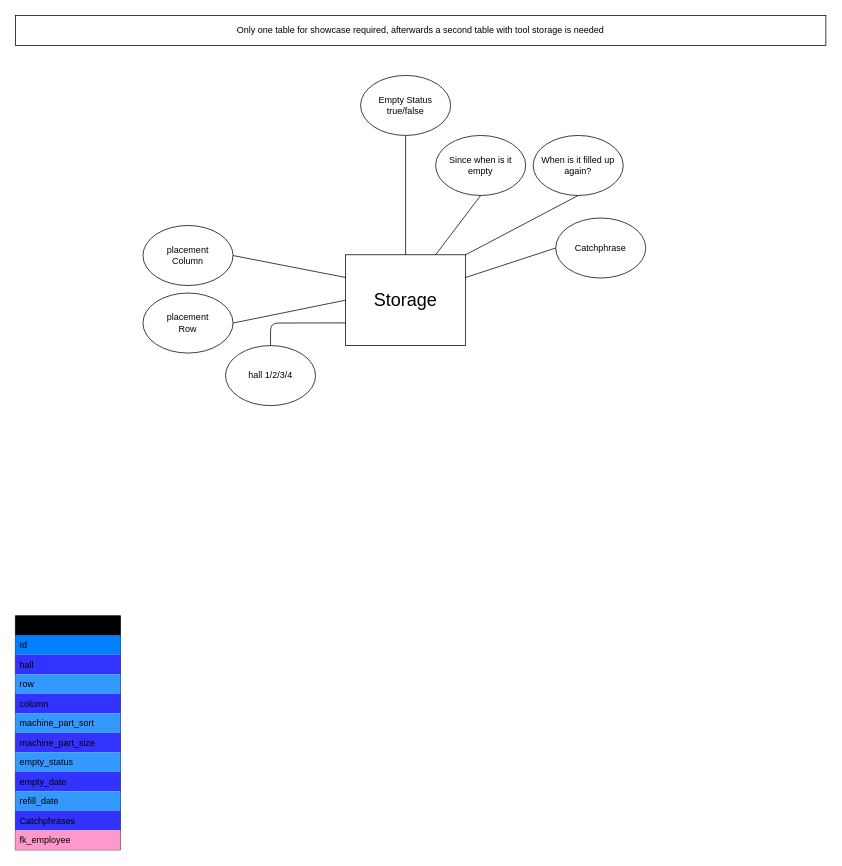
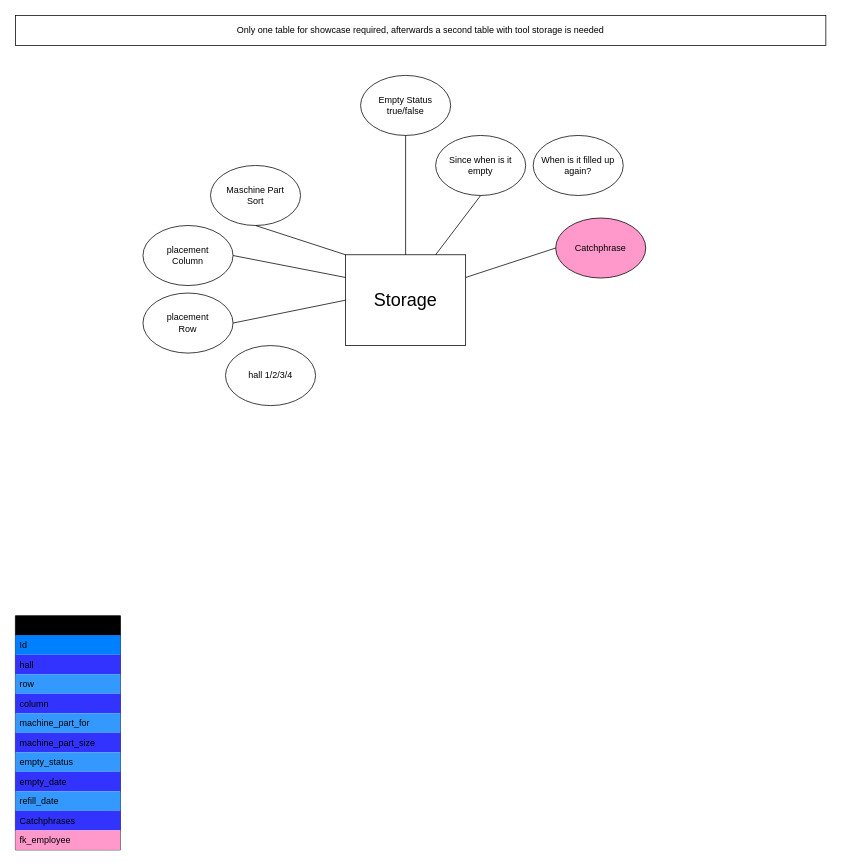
node "Maschine Part Sort": added
edge "When is it filled up again?" -- "Storage": removed
edge "Maschine Part Sort" -- "Storage": added
node "Catchphrase": fillcolor #ffffff -> #ff99cc
edge "Storage" -- "hall 1/2/3/4": removed
node "machine_part_sort": label "machine_part_sort" -> "machine_part_for"
